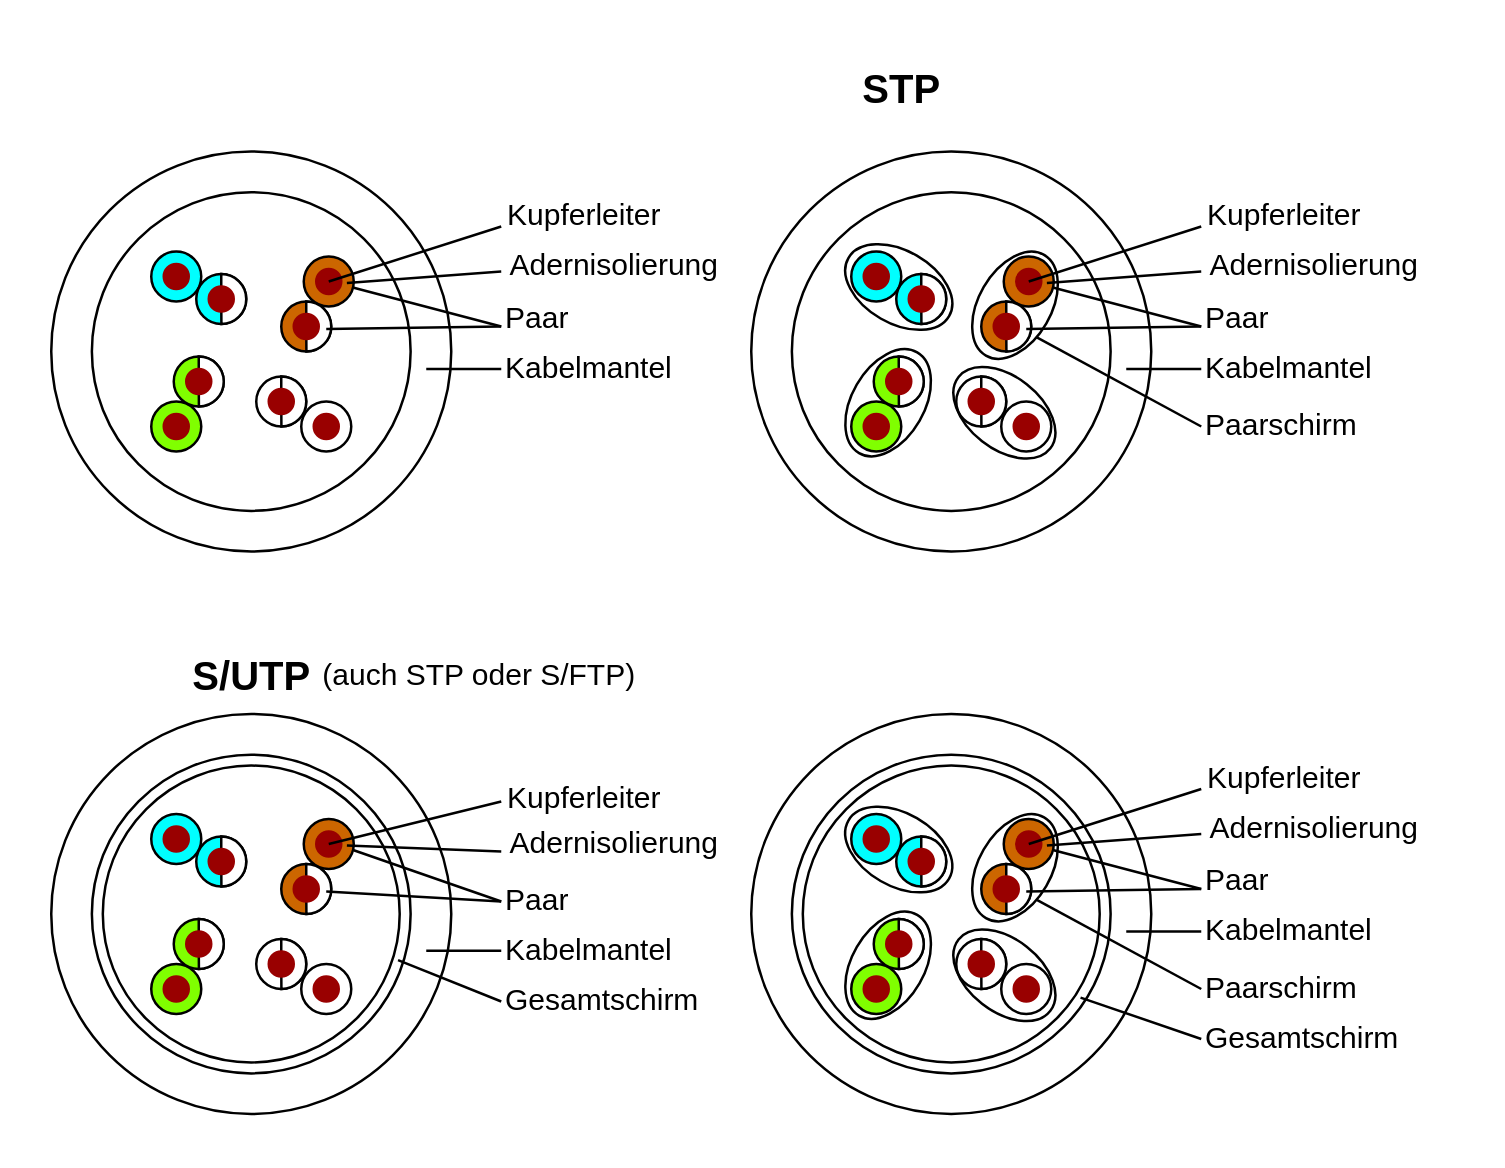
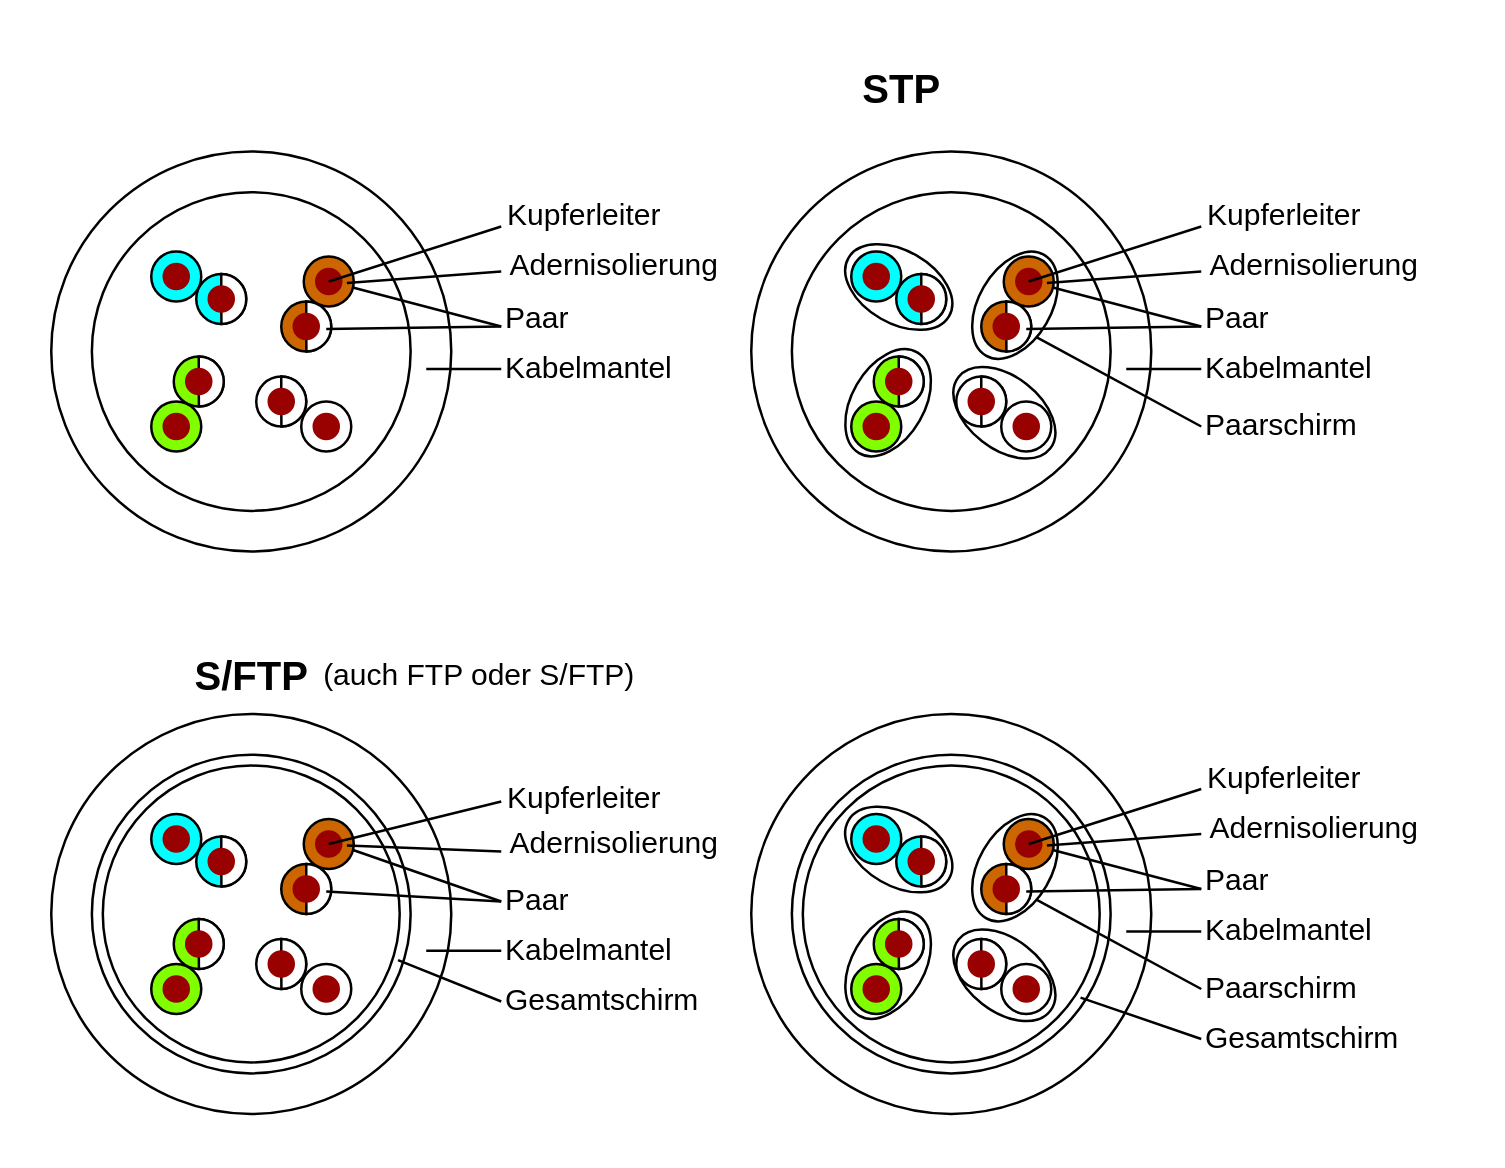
node "S/UTP": label "S/UTP" -> "S/FTP"
node "(auch STP oder S/FTP)": label "(auch STP oder S/FTP)" -> "(auch FTP oder S/FTP)"
